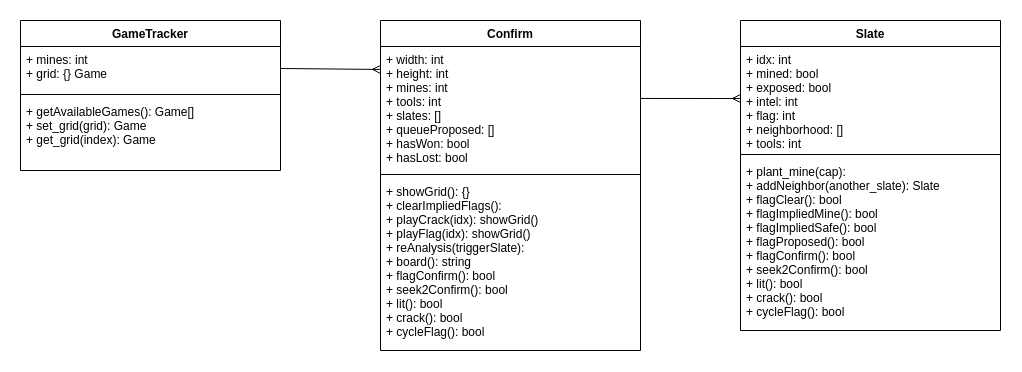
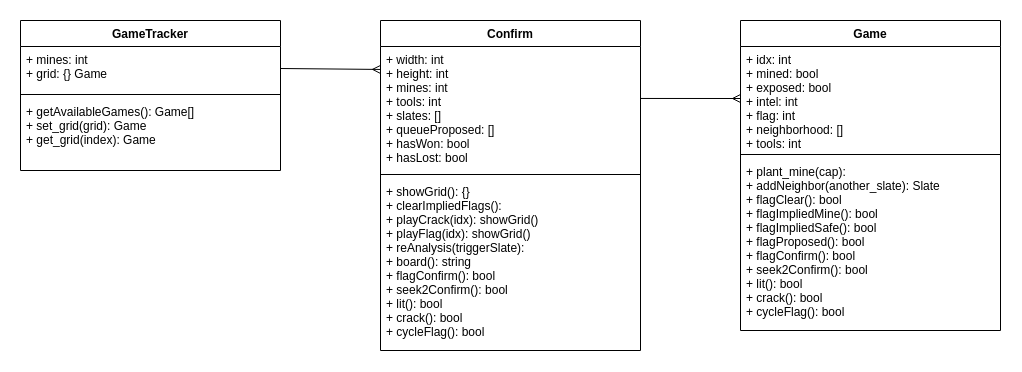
node "Slate": label "Slate" -> "Game"
